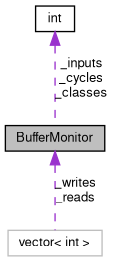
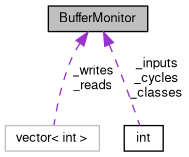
edge "BufferMonitor" -> "int": reversed
